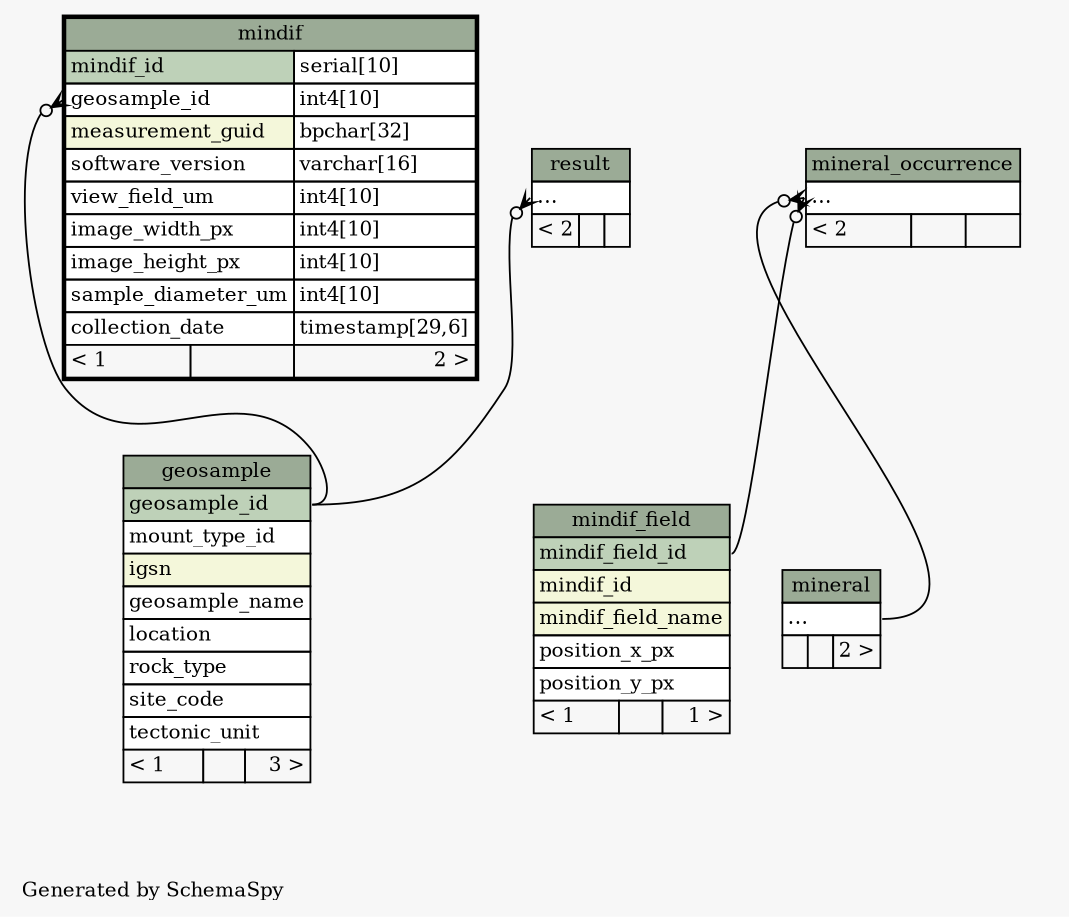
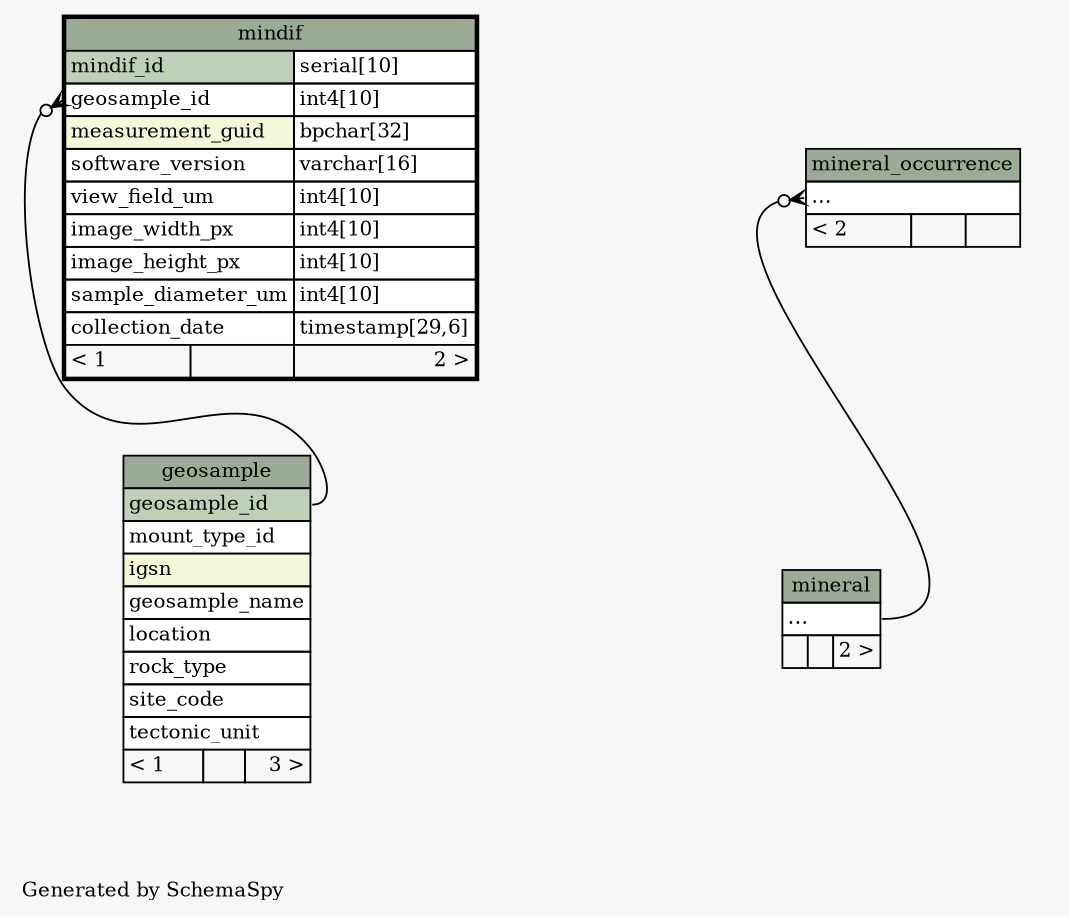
node "result": removed
node "mindif_field": removed
